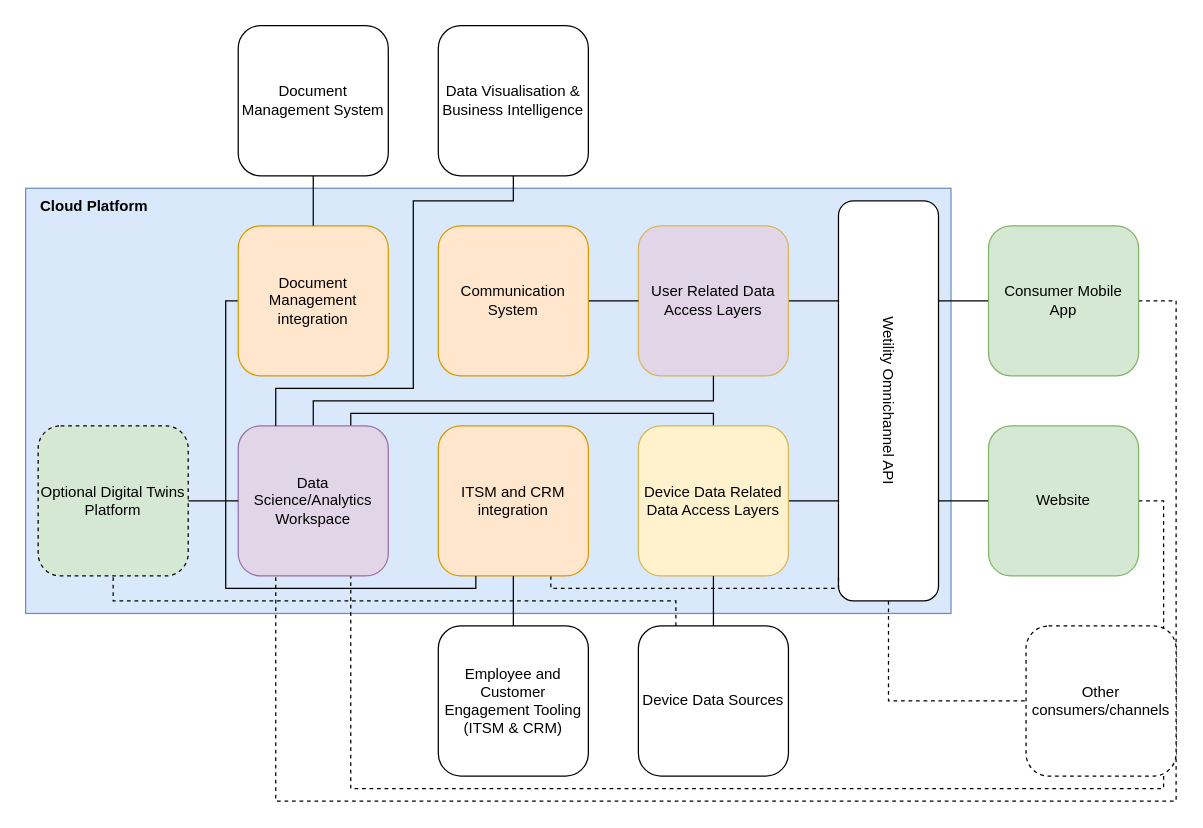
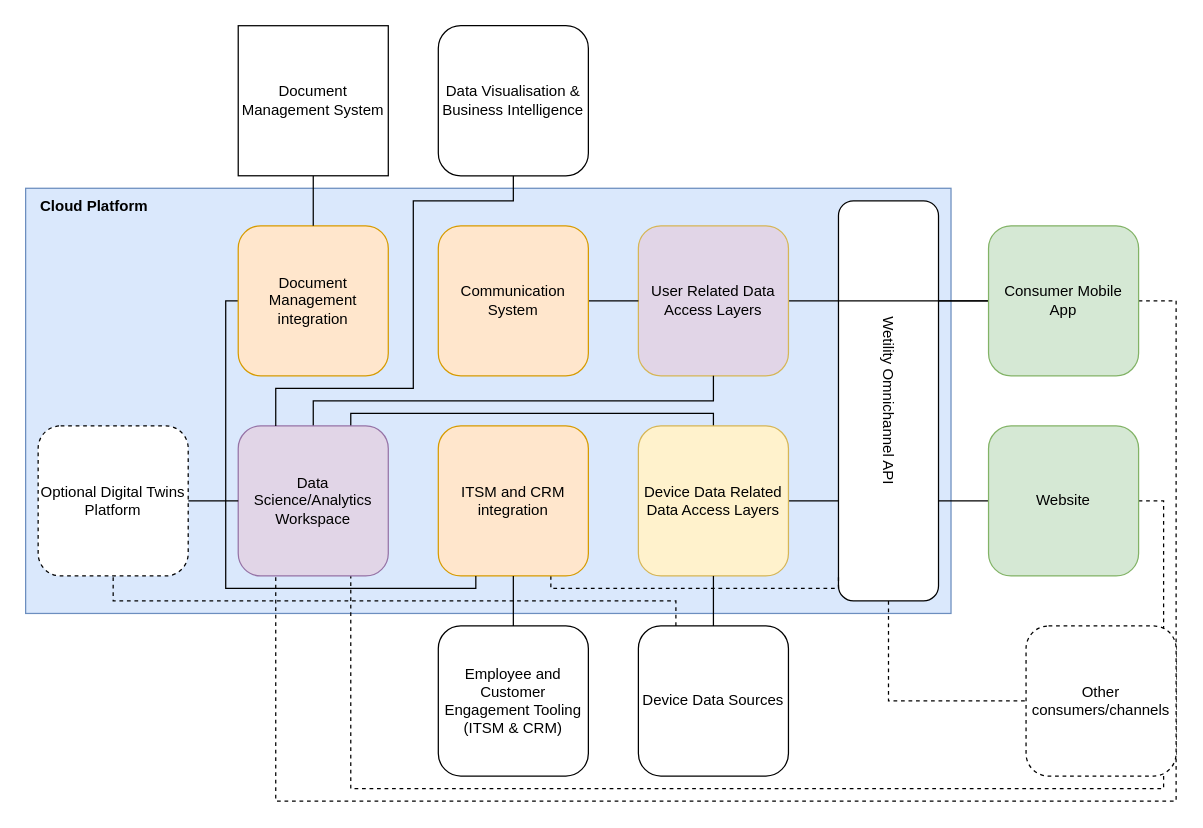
node "Document Management System": shape rounded rectangle -> rectangle
edge "User Related Data Access Layers" -- "Wetility Omnichannel API": now "User Related Data Access Layers" -- "Consumer Mobile App"
node "Optional Digital Twins Platform": fillcolor #d5e8d4 -> #ffffff
